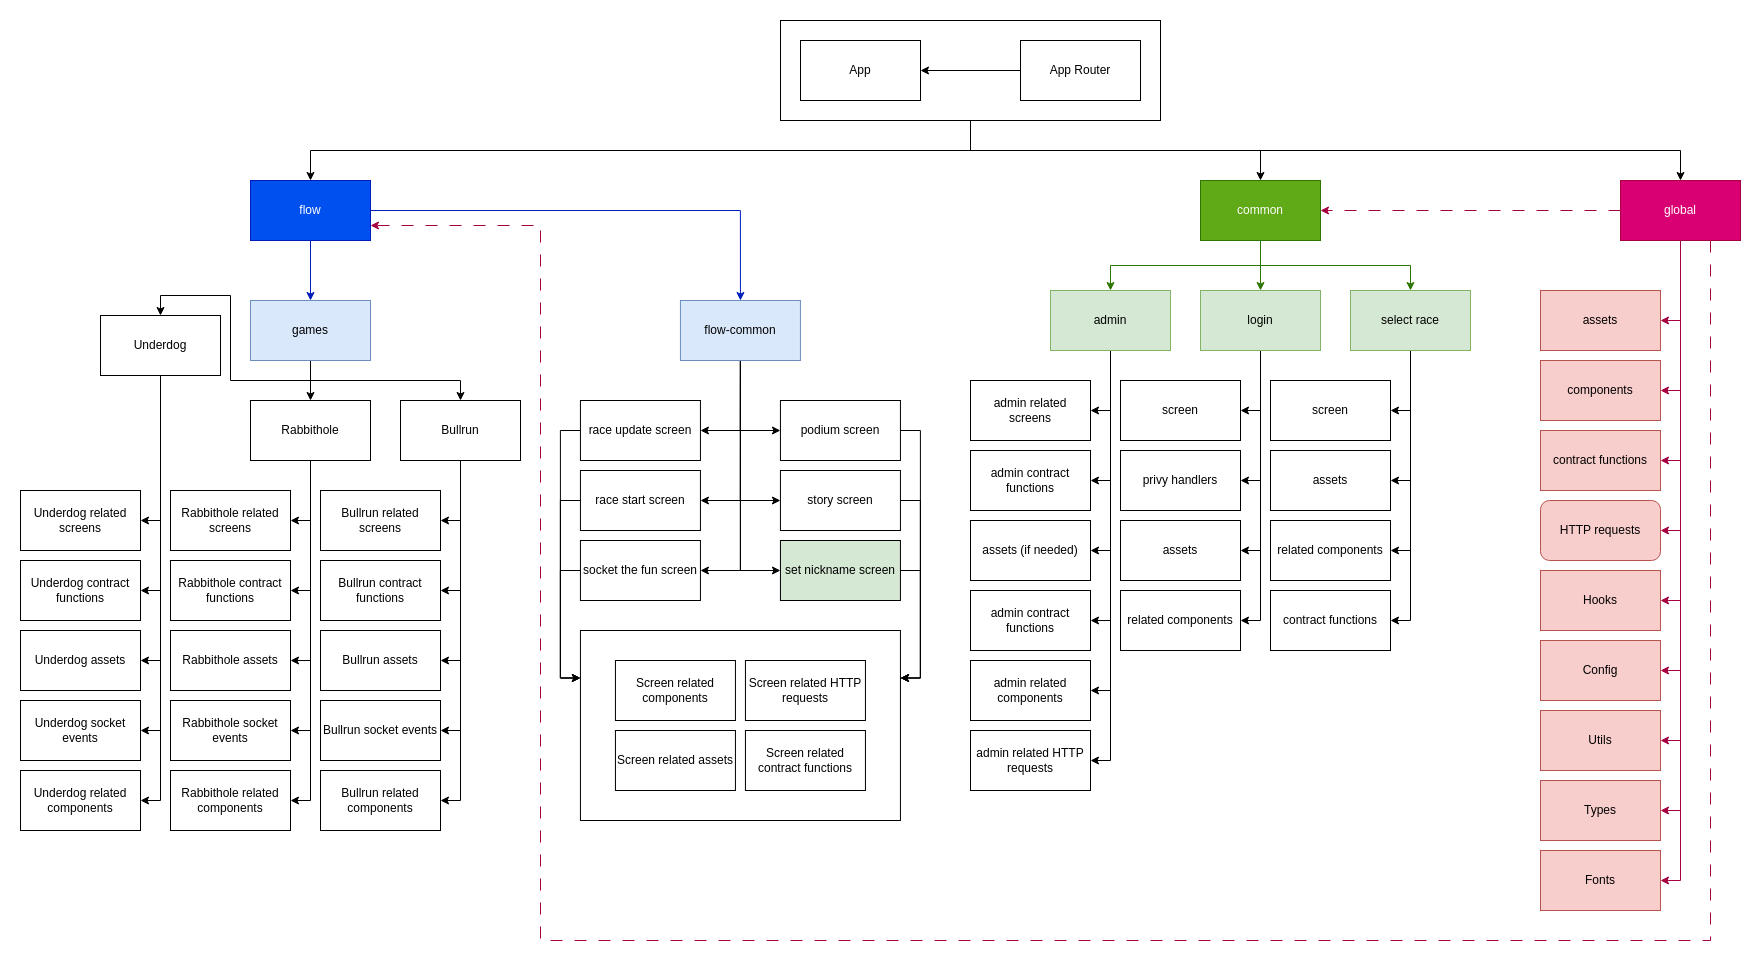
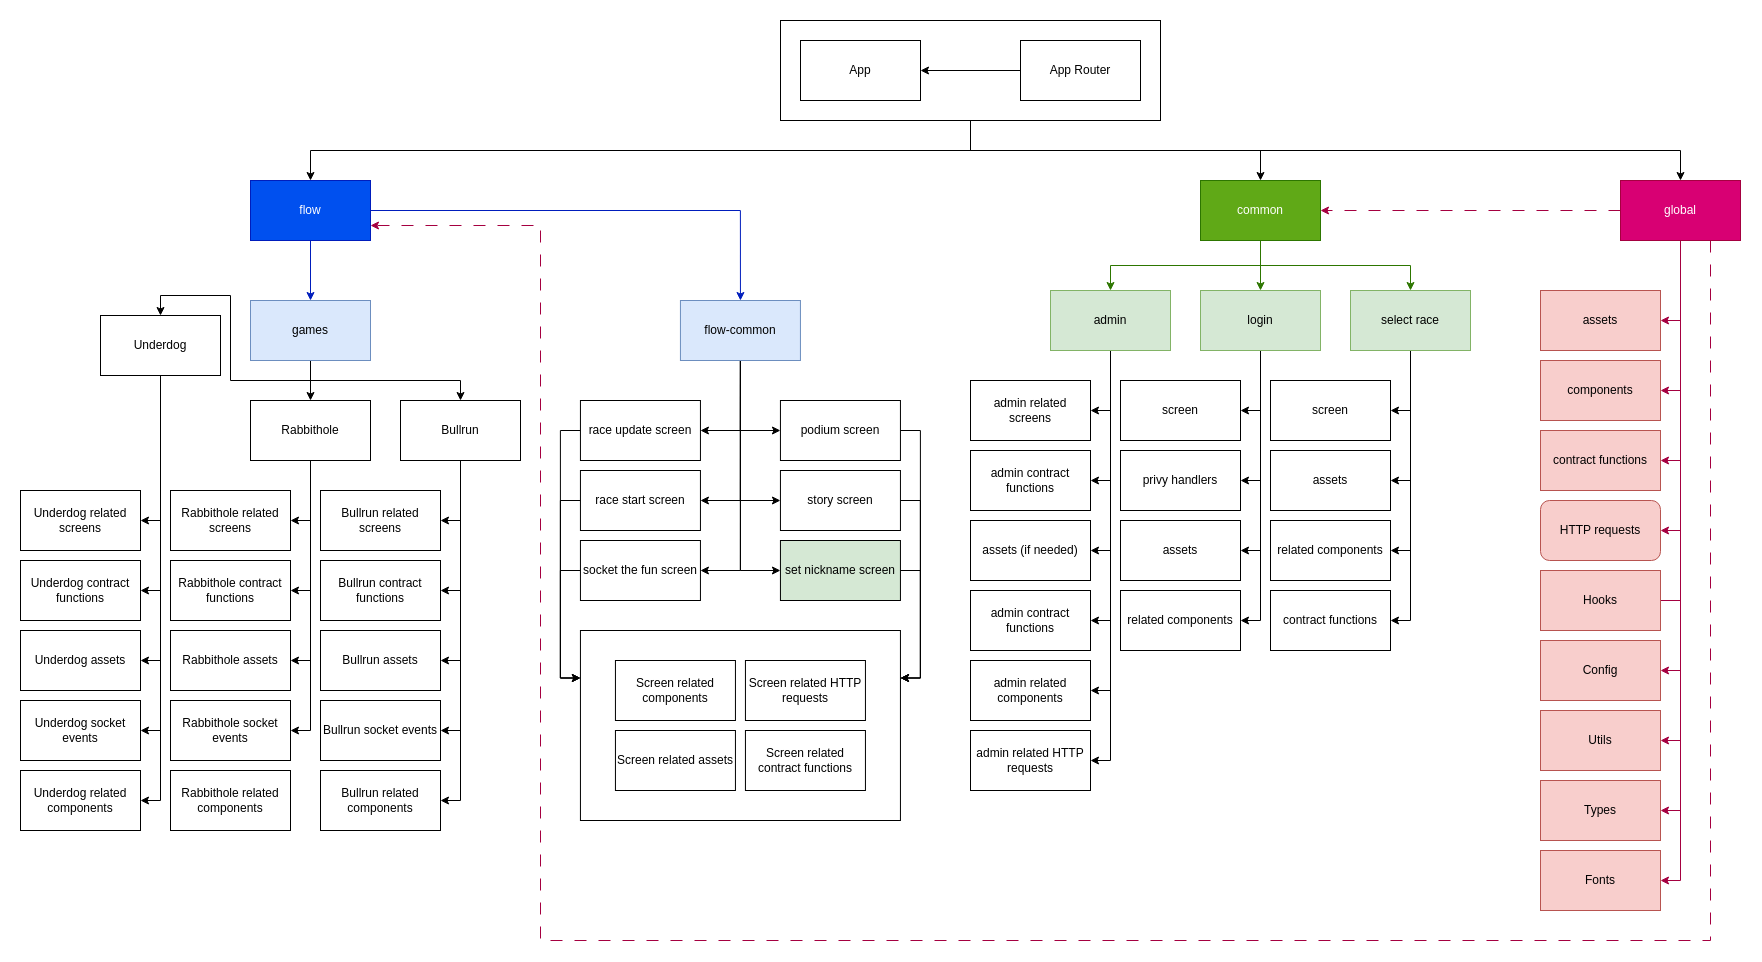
edge "global" -> "Hooks": arrowhead classic -> none
edge "Rabbithole" -> "Rabbithole related components": removed
